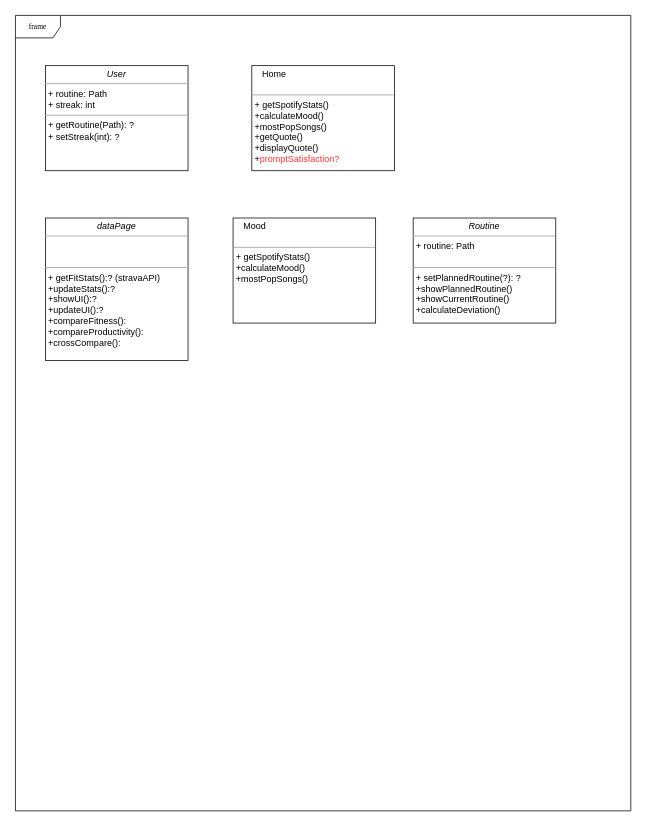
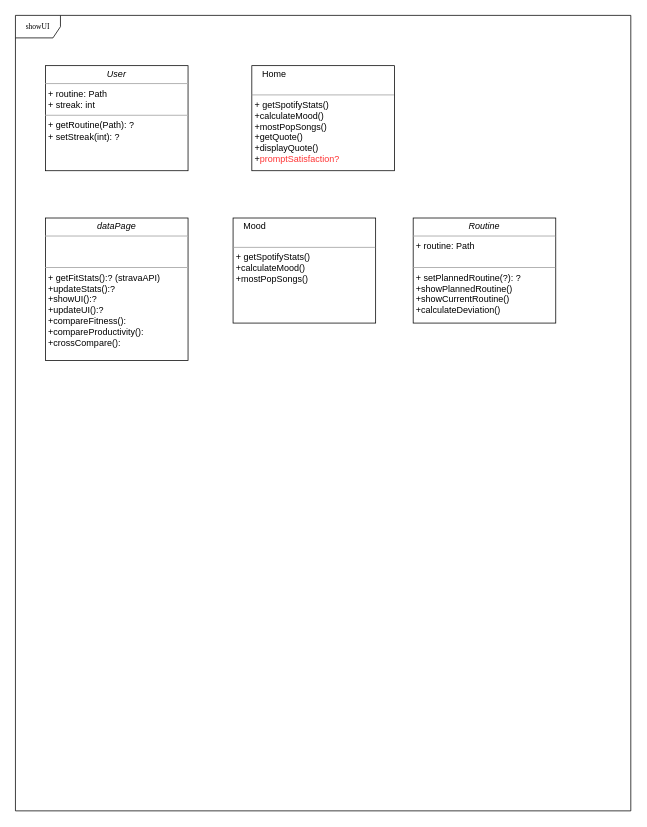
node "frame": label "frame" -> "showUI"
